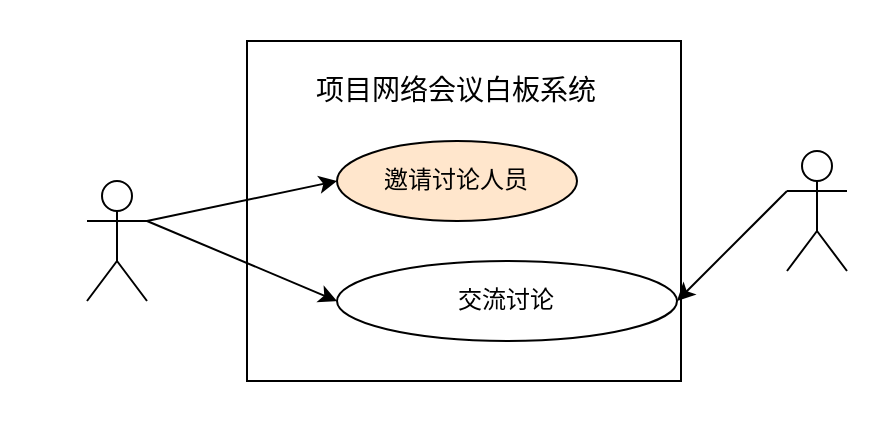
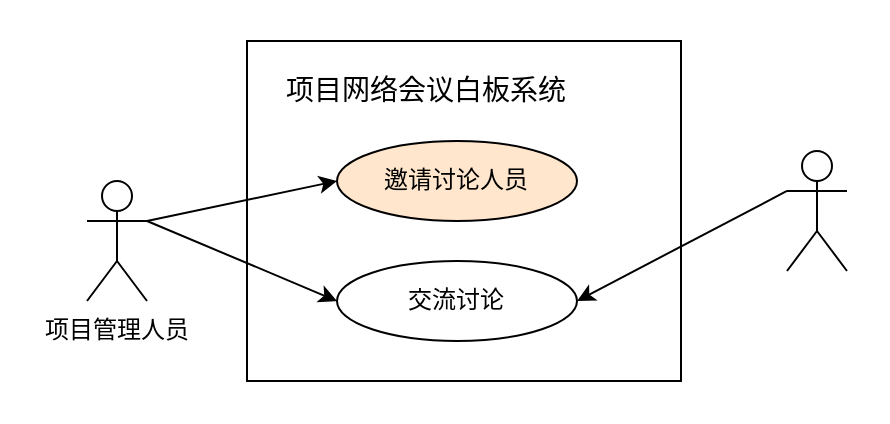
node "项目网络会议白板系统": moved (457, 91) -> (427, 91)
node "交流讨论": size 340x80 -> 240x80
node "项目管理人员": added
